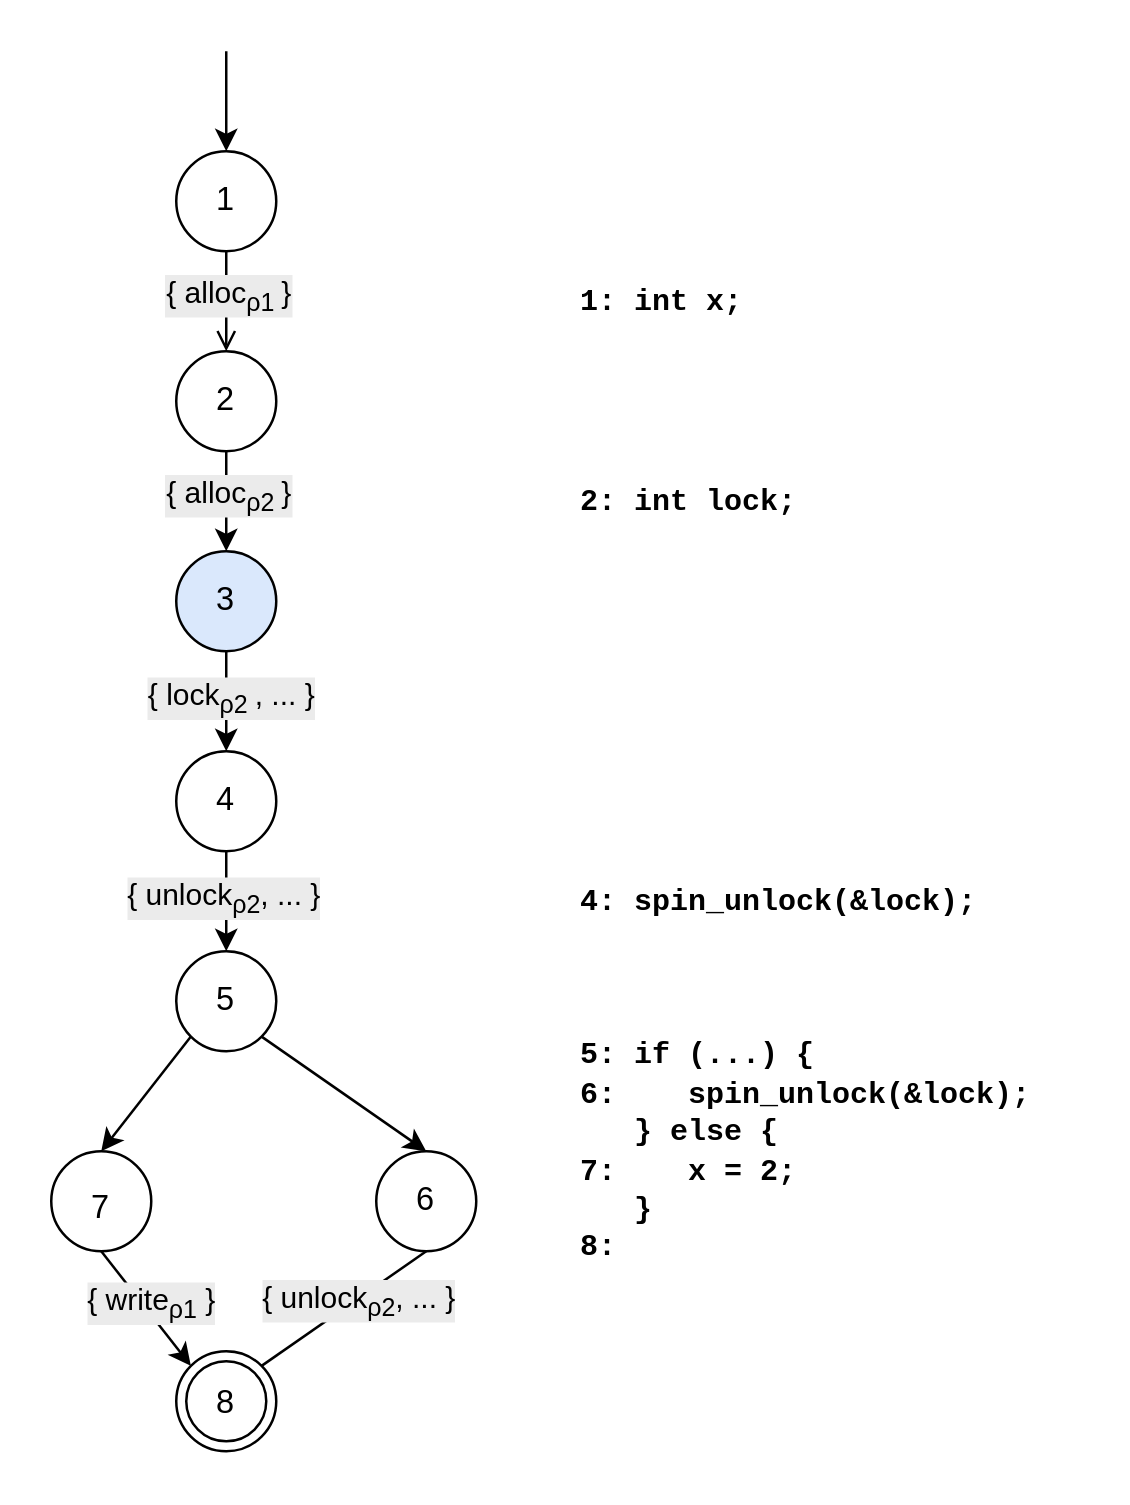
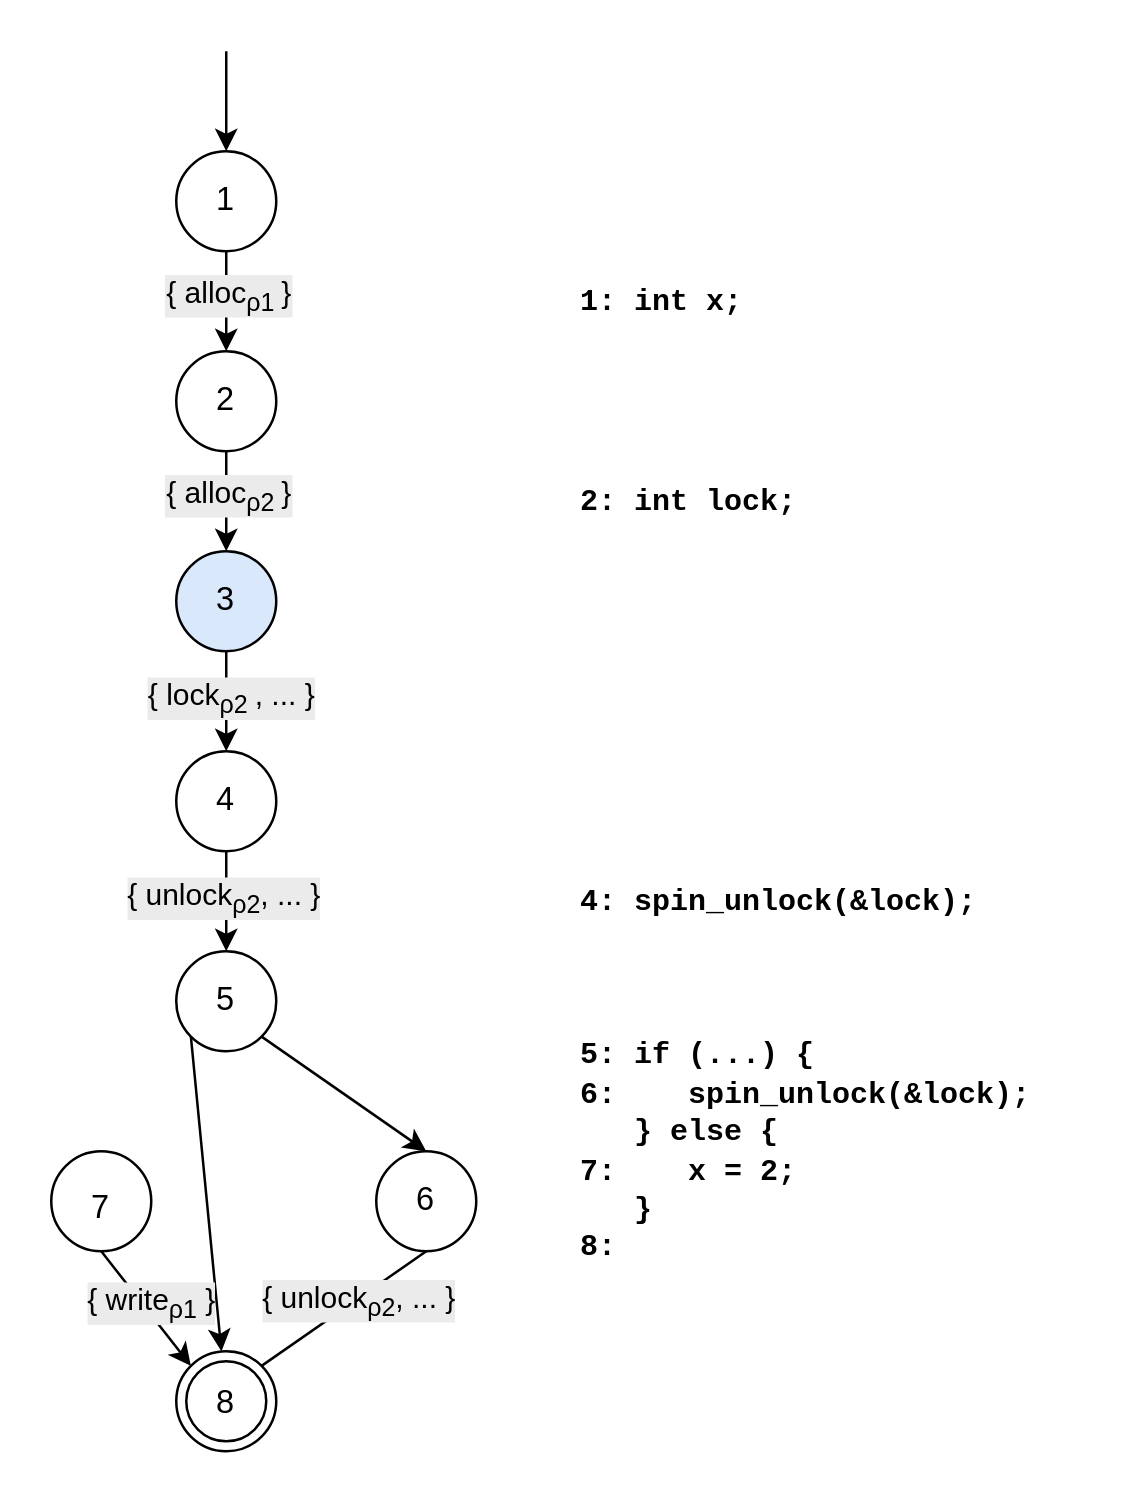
edge "1" -> "2": arrowhead open -> classic
edge "5" -> "7": now "5" -> "8"
